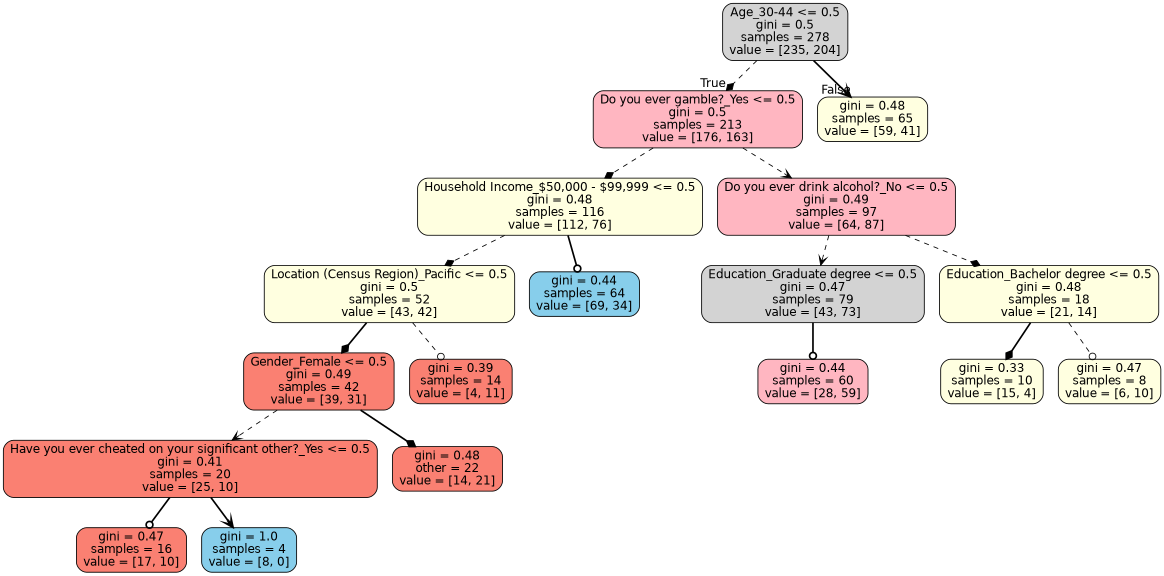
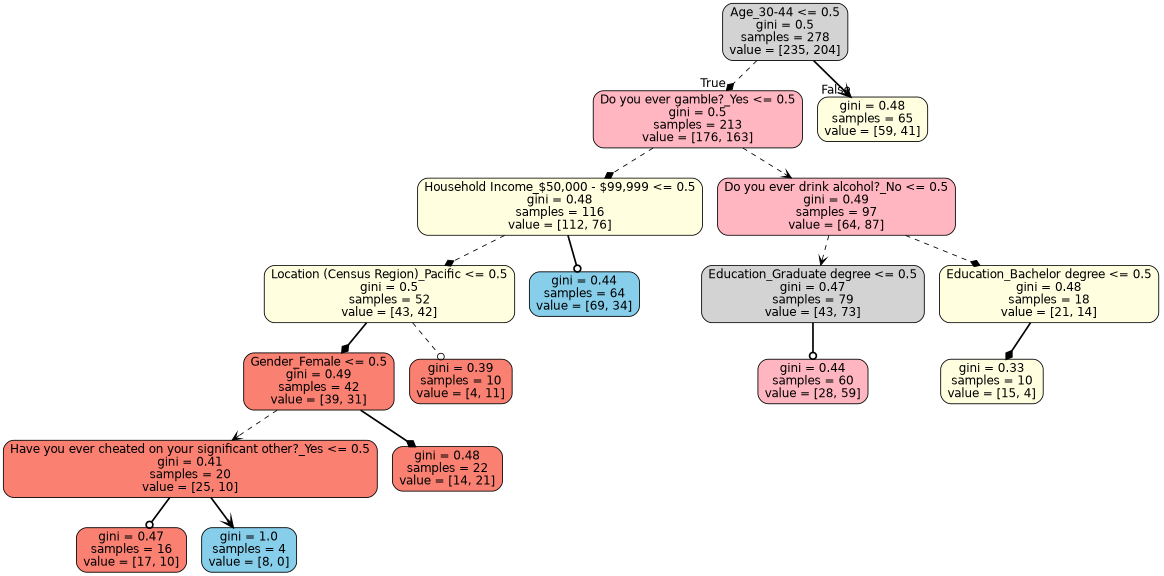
node "gini = 0.39 samples = 14 value = [4, 11]": label "gini = 0.39 samples = 14 value = [4, 11]" -> "gini = 0.39 samples = 10 value = [4, 11]"
node "gini = 0.47 samples = 8 value = [6, 10]": removed
node "gini = 0.48 other = 22 value = [14, 21]": label "gini = 0.48 other = 22 value = [14, 21]" -> "gini = 0.48 samples = 22 value = [14, 21]"
